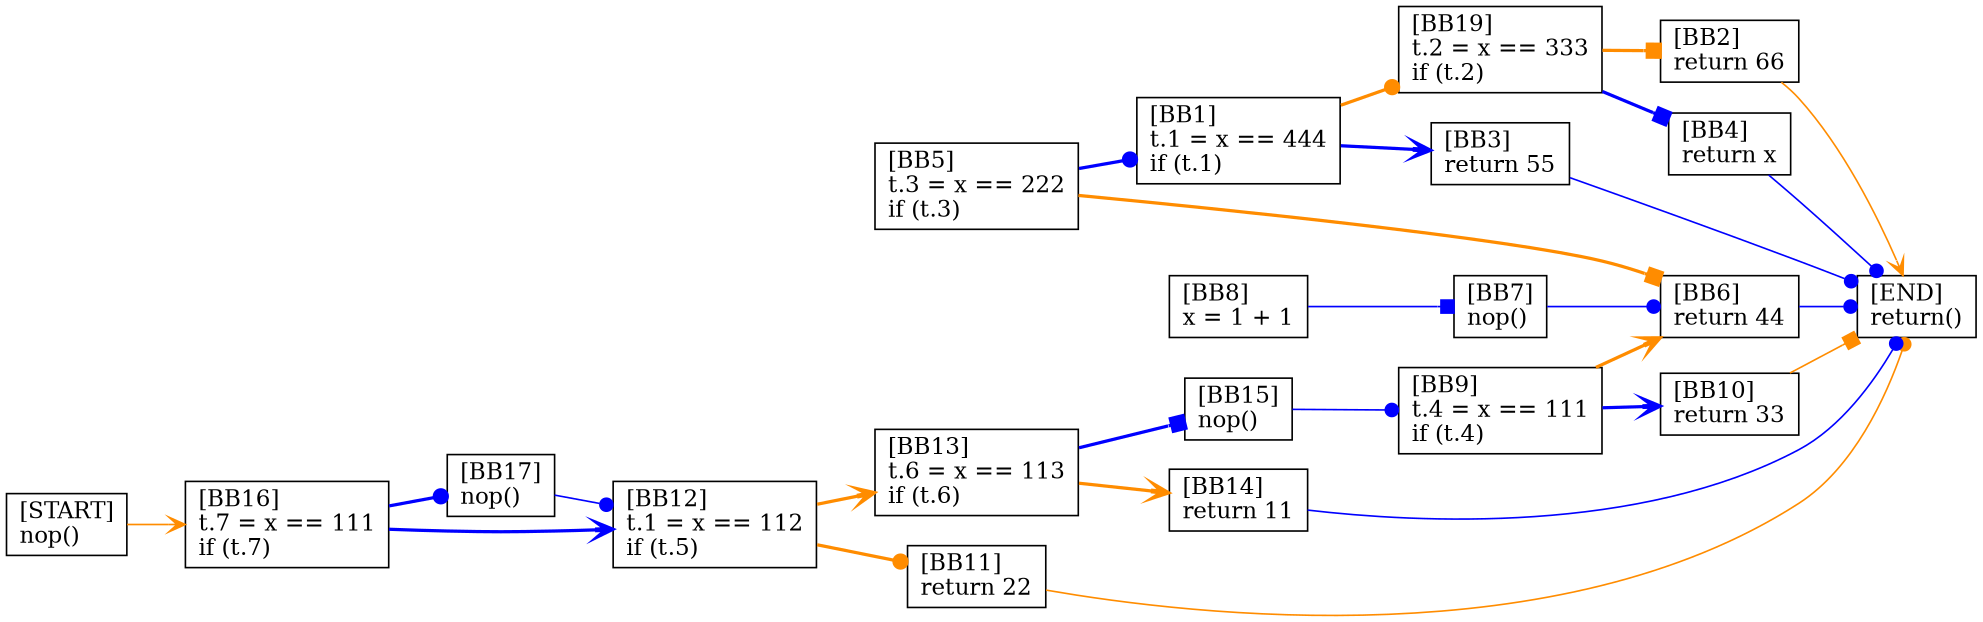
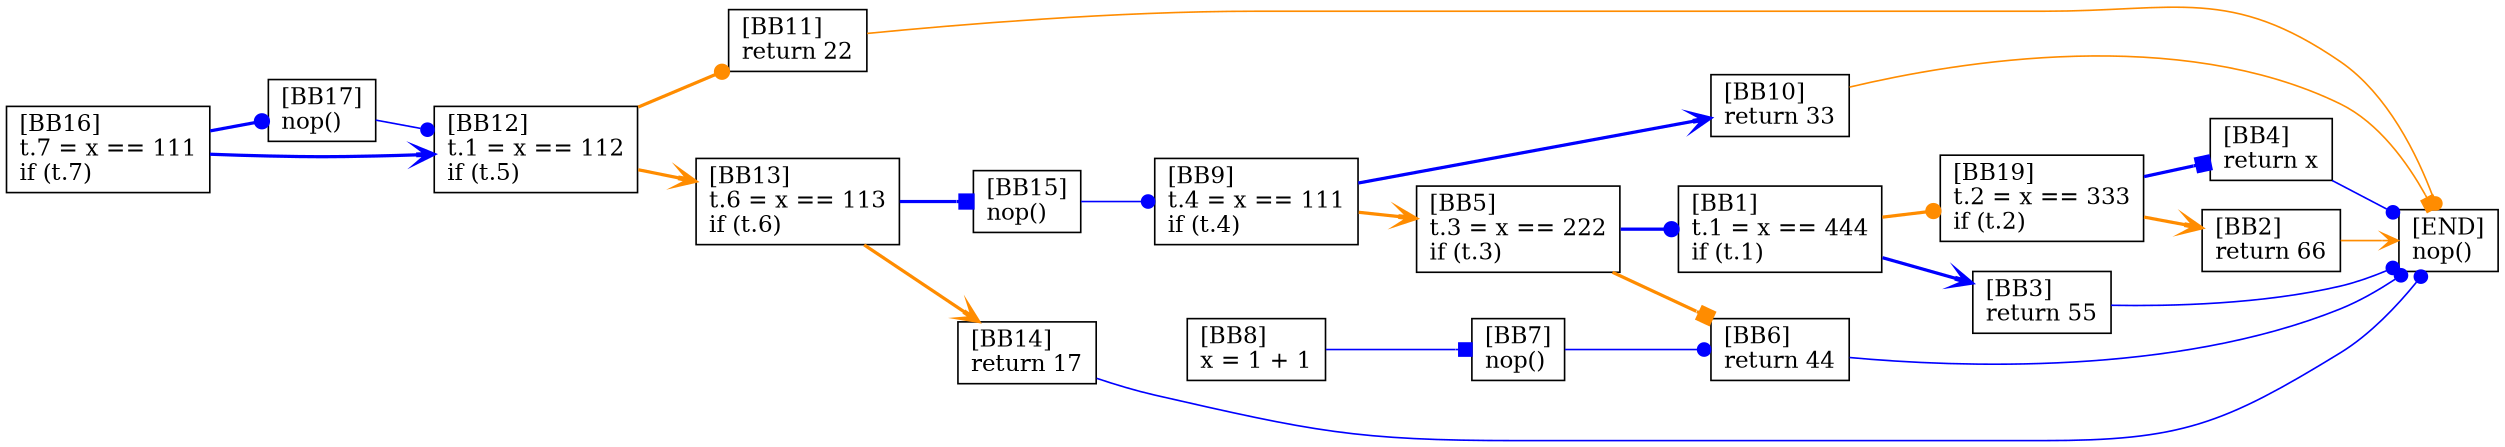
edge "[BB19] t.2 = x == 333 if (t.2)" -> "[BB2] return 66": arrowhead box -> vee
node "[END] return()": label "[END] return()" -> "[END] nop()"
edge "[BB9] t.4 = x == 111 if (t.4)" -> "[BB6] return 44": now "[BB9] t.4 = x == 111 if (t.4)" -> "[BB5] t.3 = x == 222 if (t.3)"
node "[BB14] return 11": label "[BB14] return 11" -> "[BB14] return 17"
node "[START] nop()": removed
